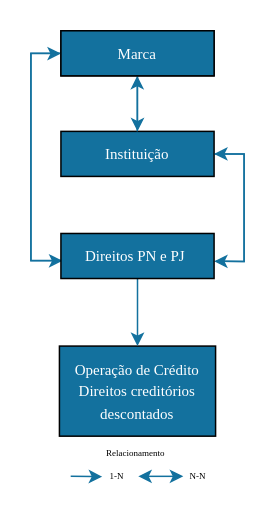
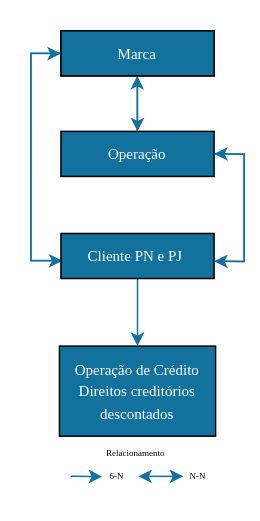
node "Instituição": label "Instituição" -> "Operação"
node "Direitos PN e PJ": label "Direitos PN e PJ" -> "Cliente PN e PJ"
node "1-N": label "1-N" -> "6-N"
